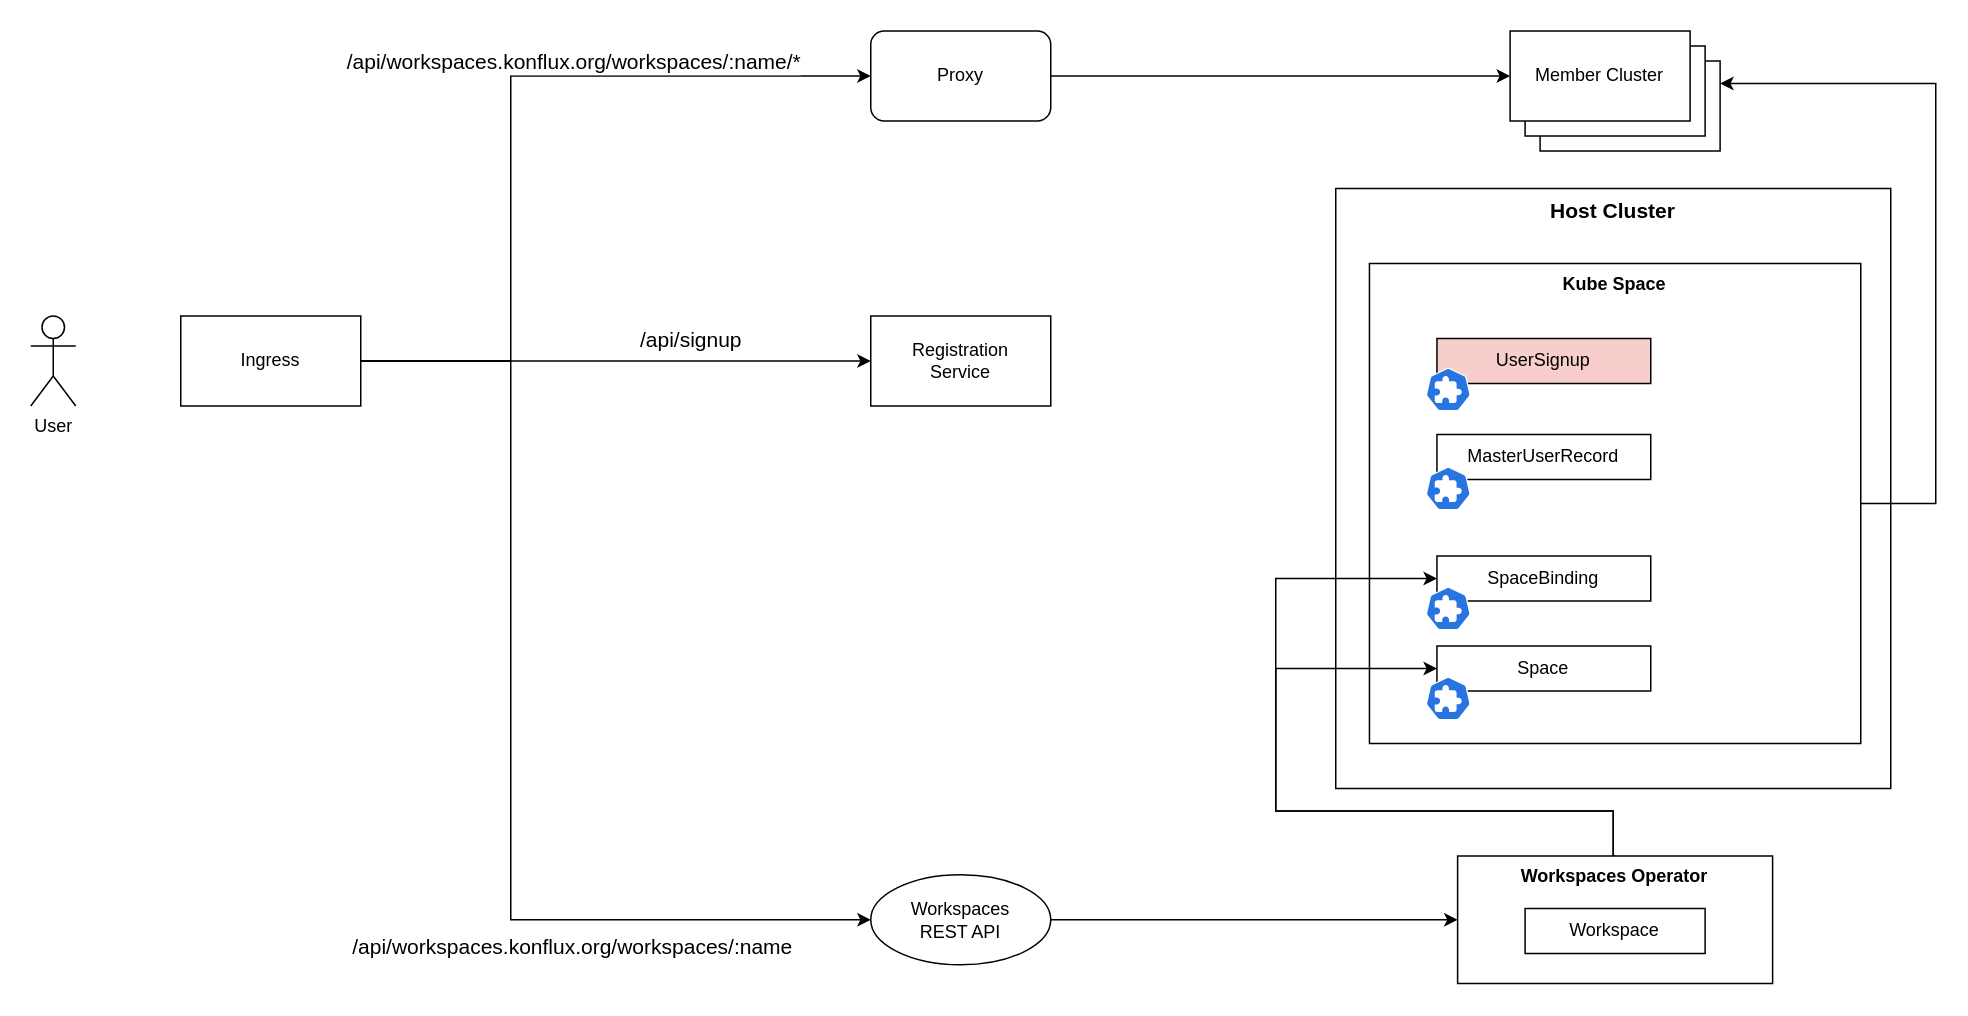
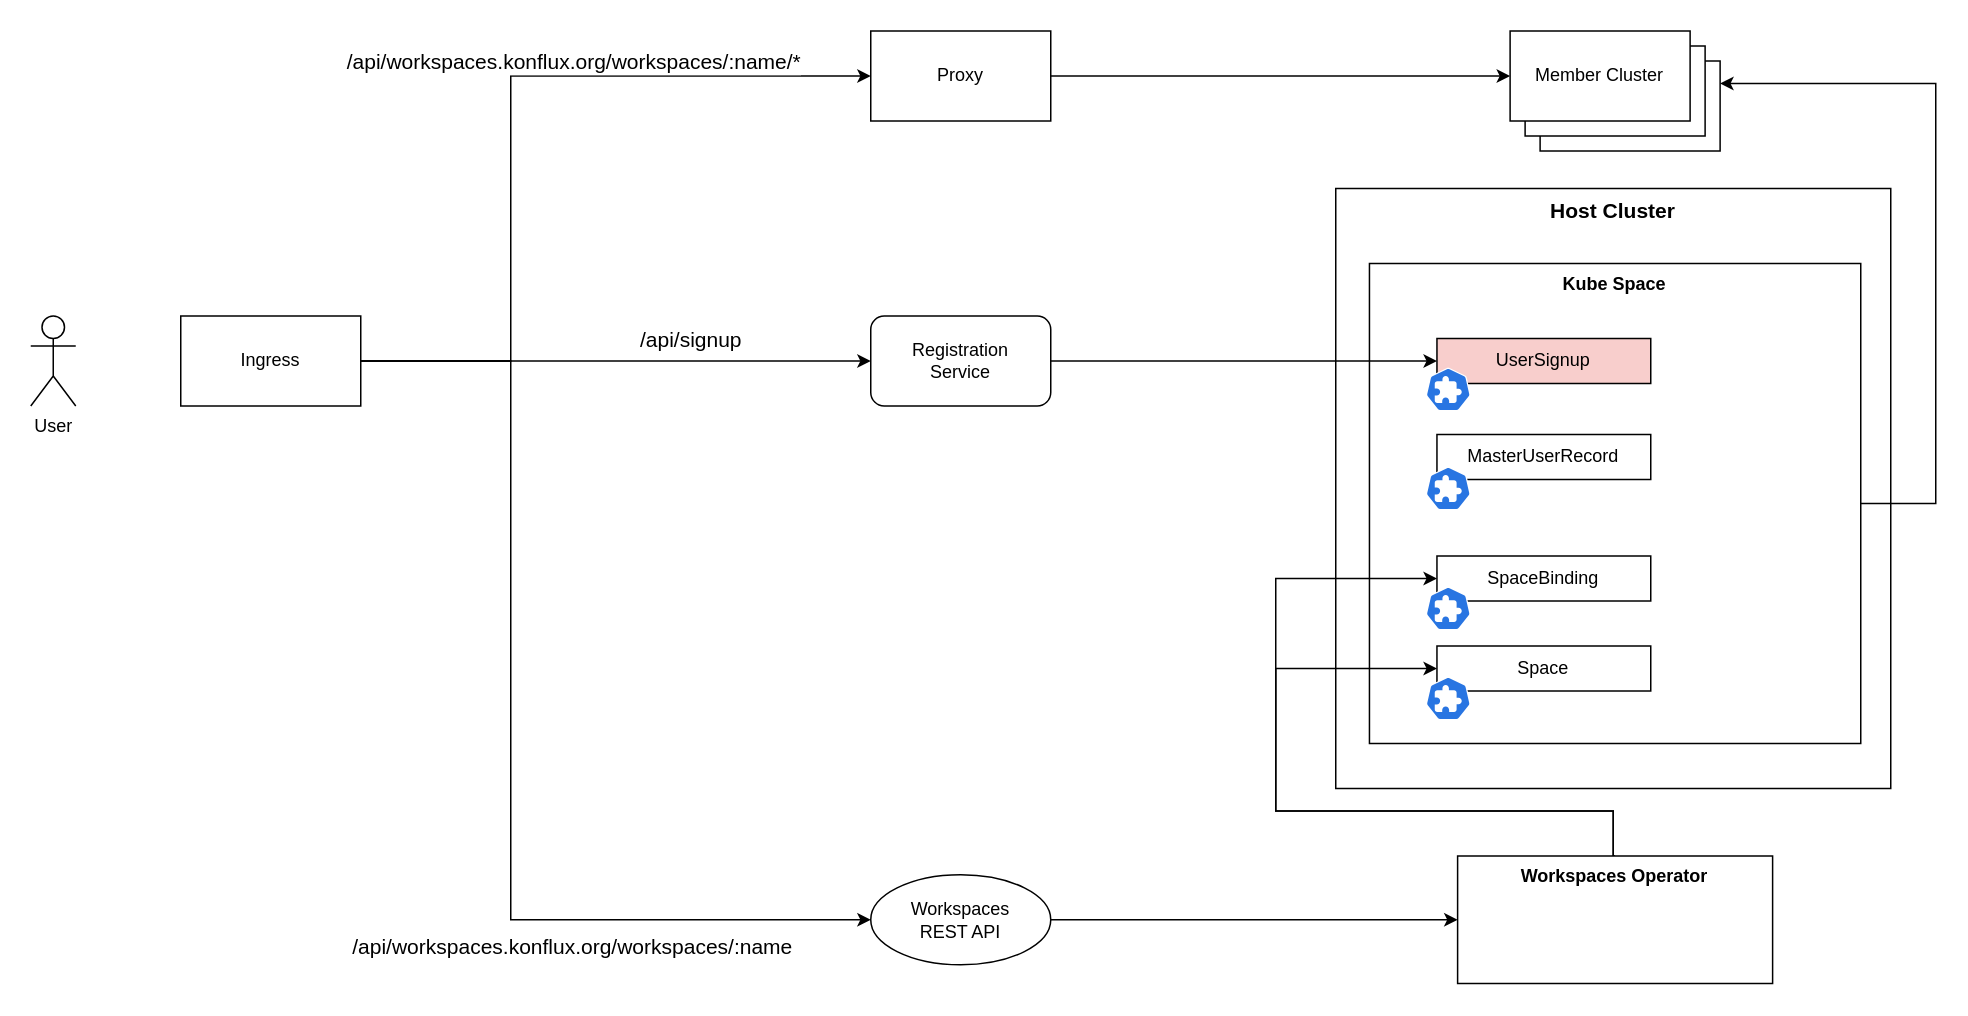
node "Proxy": shape rounded rectangle -> rectangle
node "Registration Service": shape rectangle -> rounded rectangle
edge "Registration Service" -> "UserSignup": added
node "Workspace": removed
